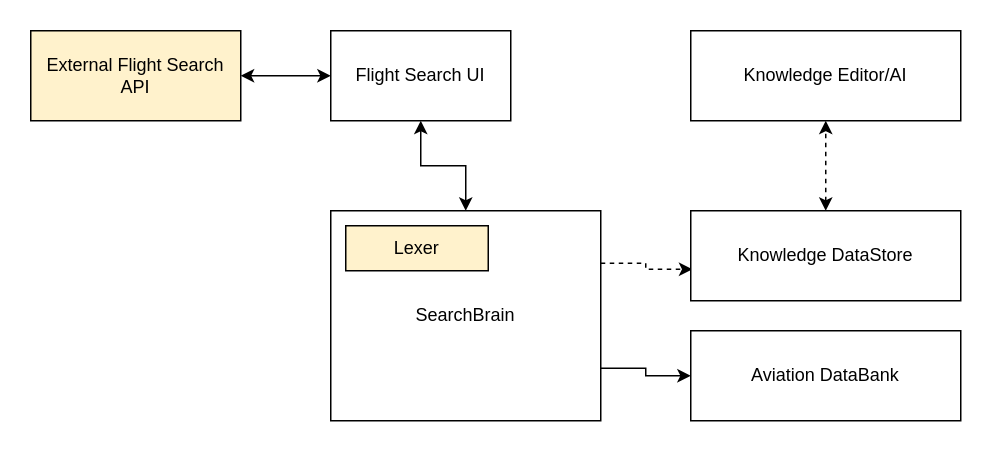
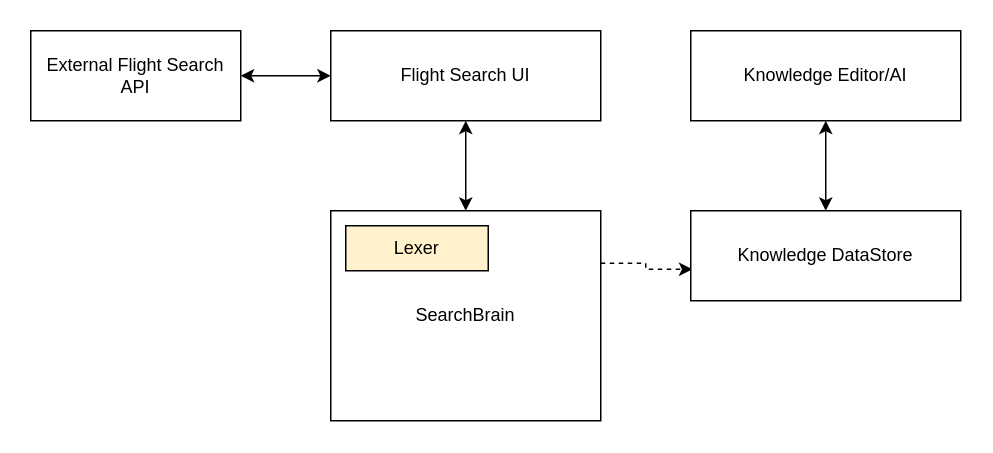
node "External Flight Search API": fillcolor #fff2cc -> #ffffff
node "Flight Search UI": size 180x90 -> 270x90
edge "Knowledge Editor/AI" -- "Knowledge DataStore": style dashed -> solid
edge "SearchBrain" -> "Aviation DataBank": removed
node "Aviation DataBank": removed
